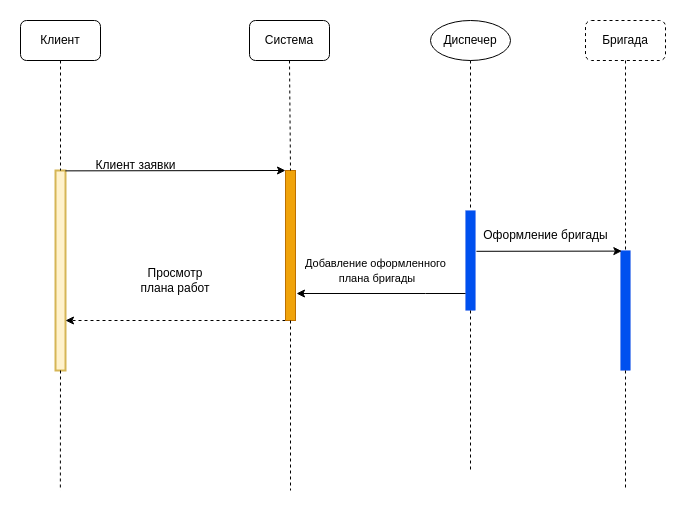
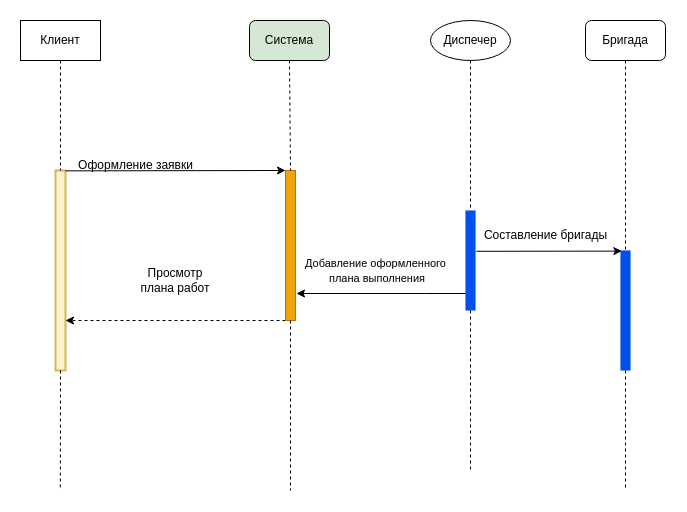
node "Клиент": shape rounded rectangle -> rectangle
node "Система": fillcolor #ffffff -> #d5e8d4
node "Бригада": style dashed -> solid
node "Клиент заявки": label "Клиент заявки" -> "Оформление заявки"
node "Оформление бригады": label "Оформление бригады" -> "Составление бригады"
node "Добавление оформленного плана бригады": label "Добавление оформленного плана бригады" -> "Добавление оформленного плана выполнения"
